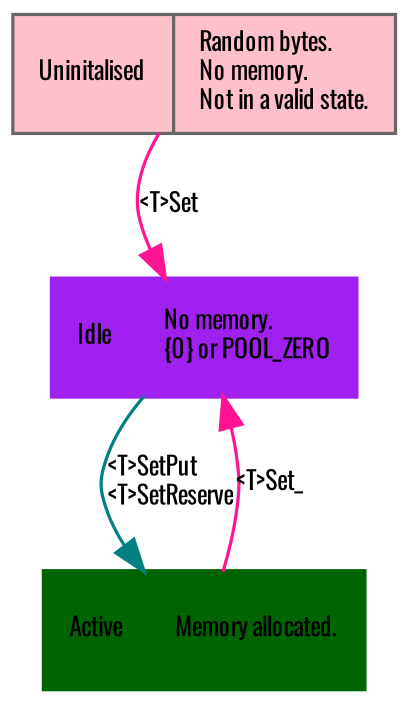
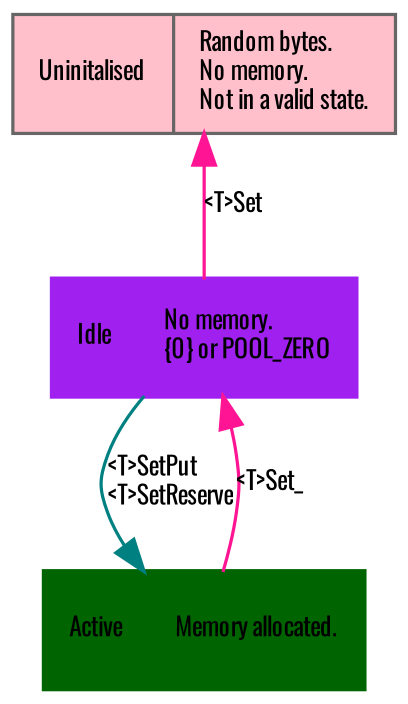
edge "Uninitalised" -> "Idle": reversed
